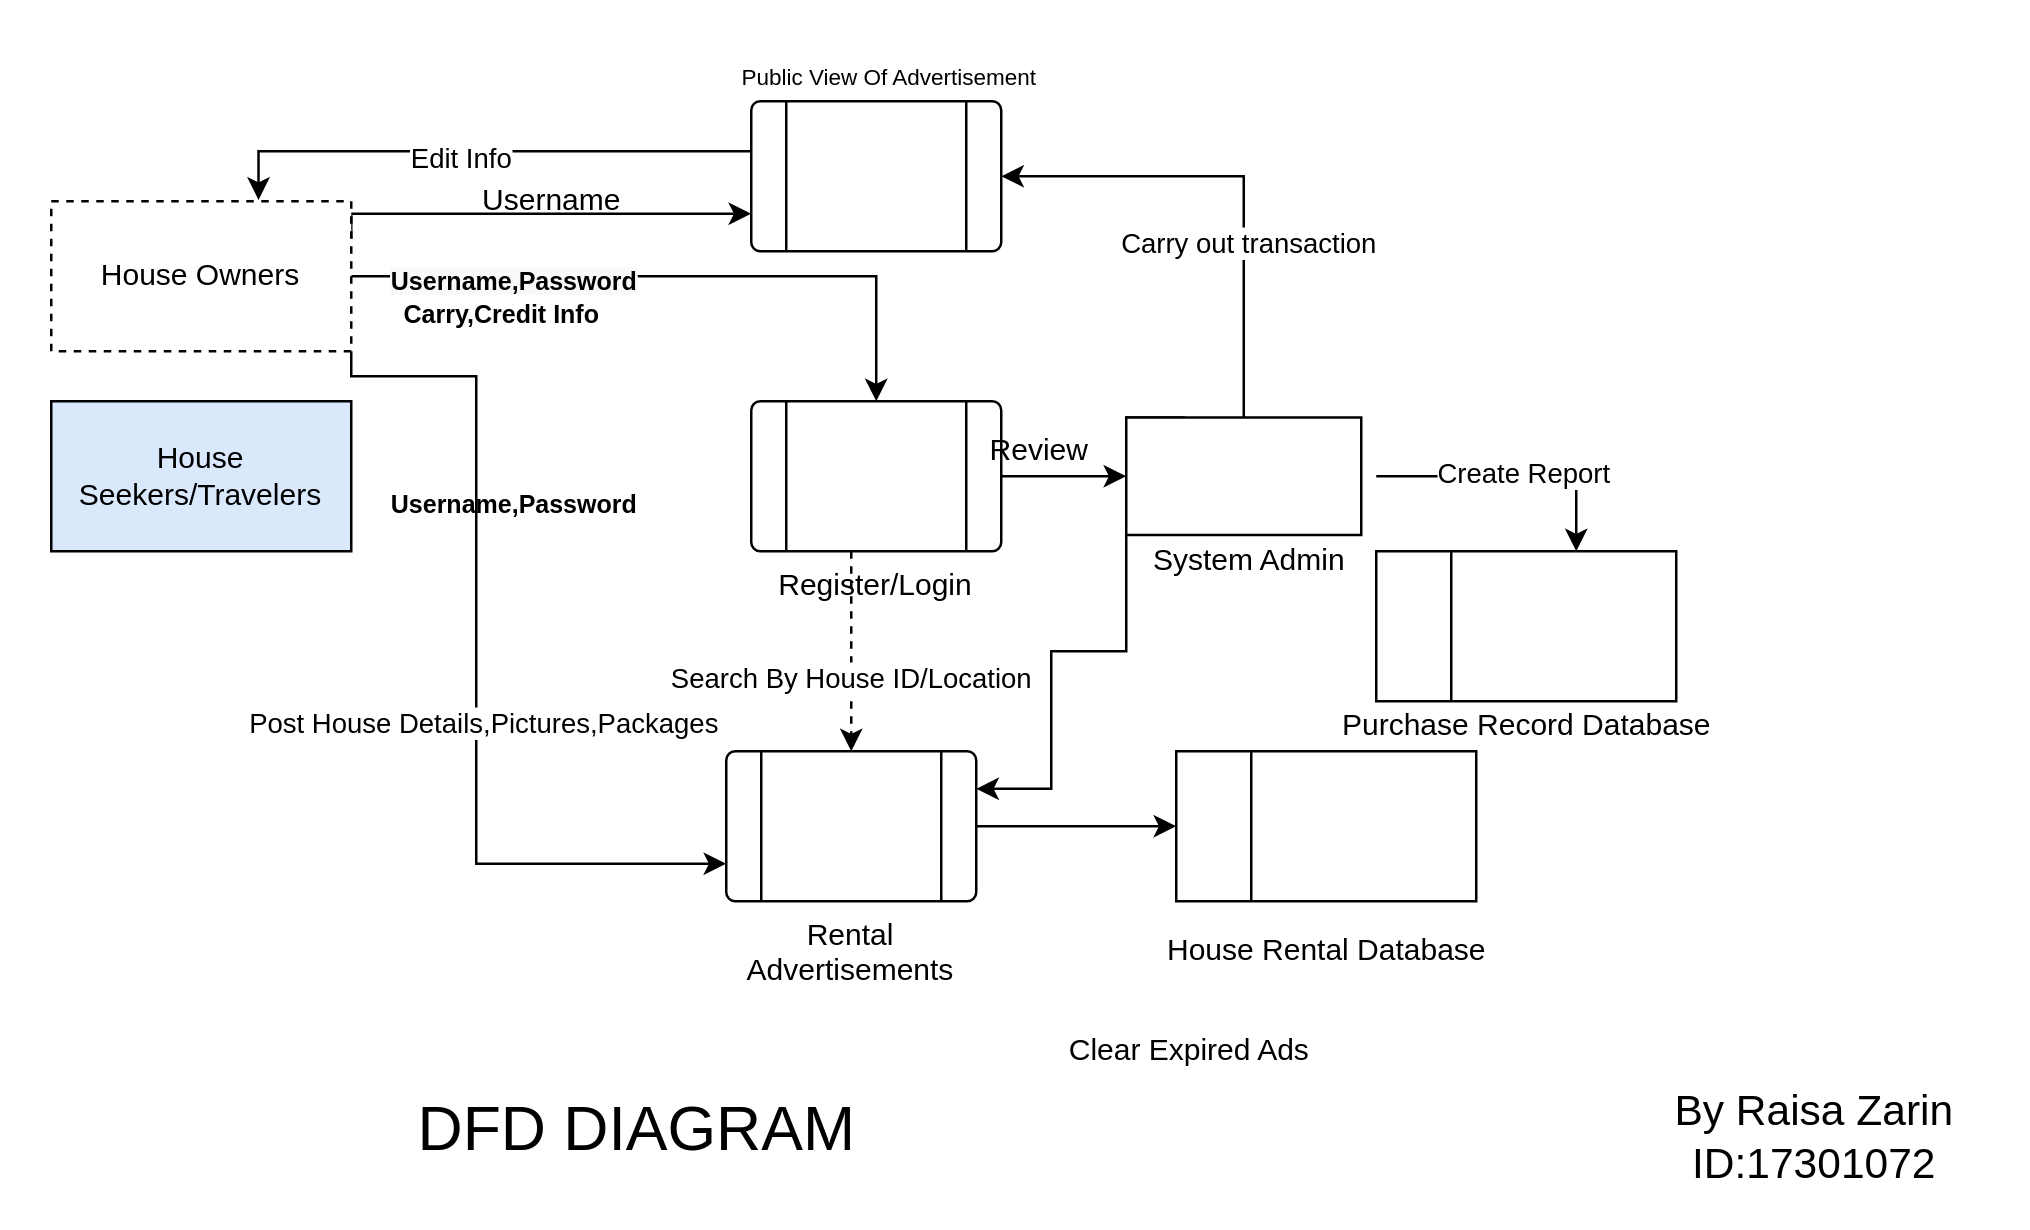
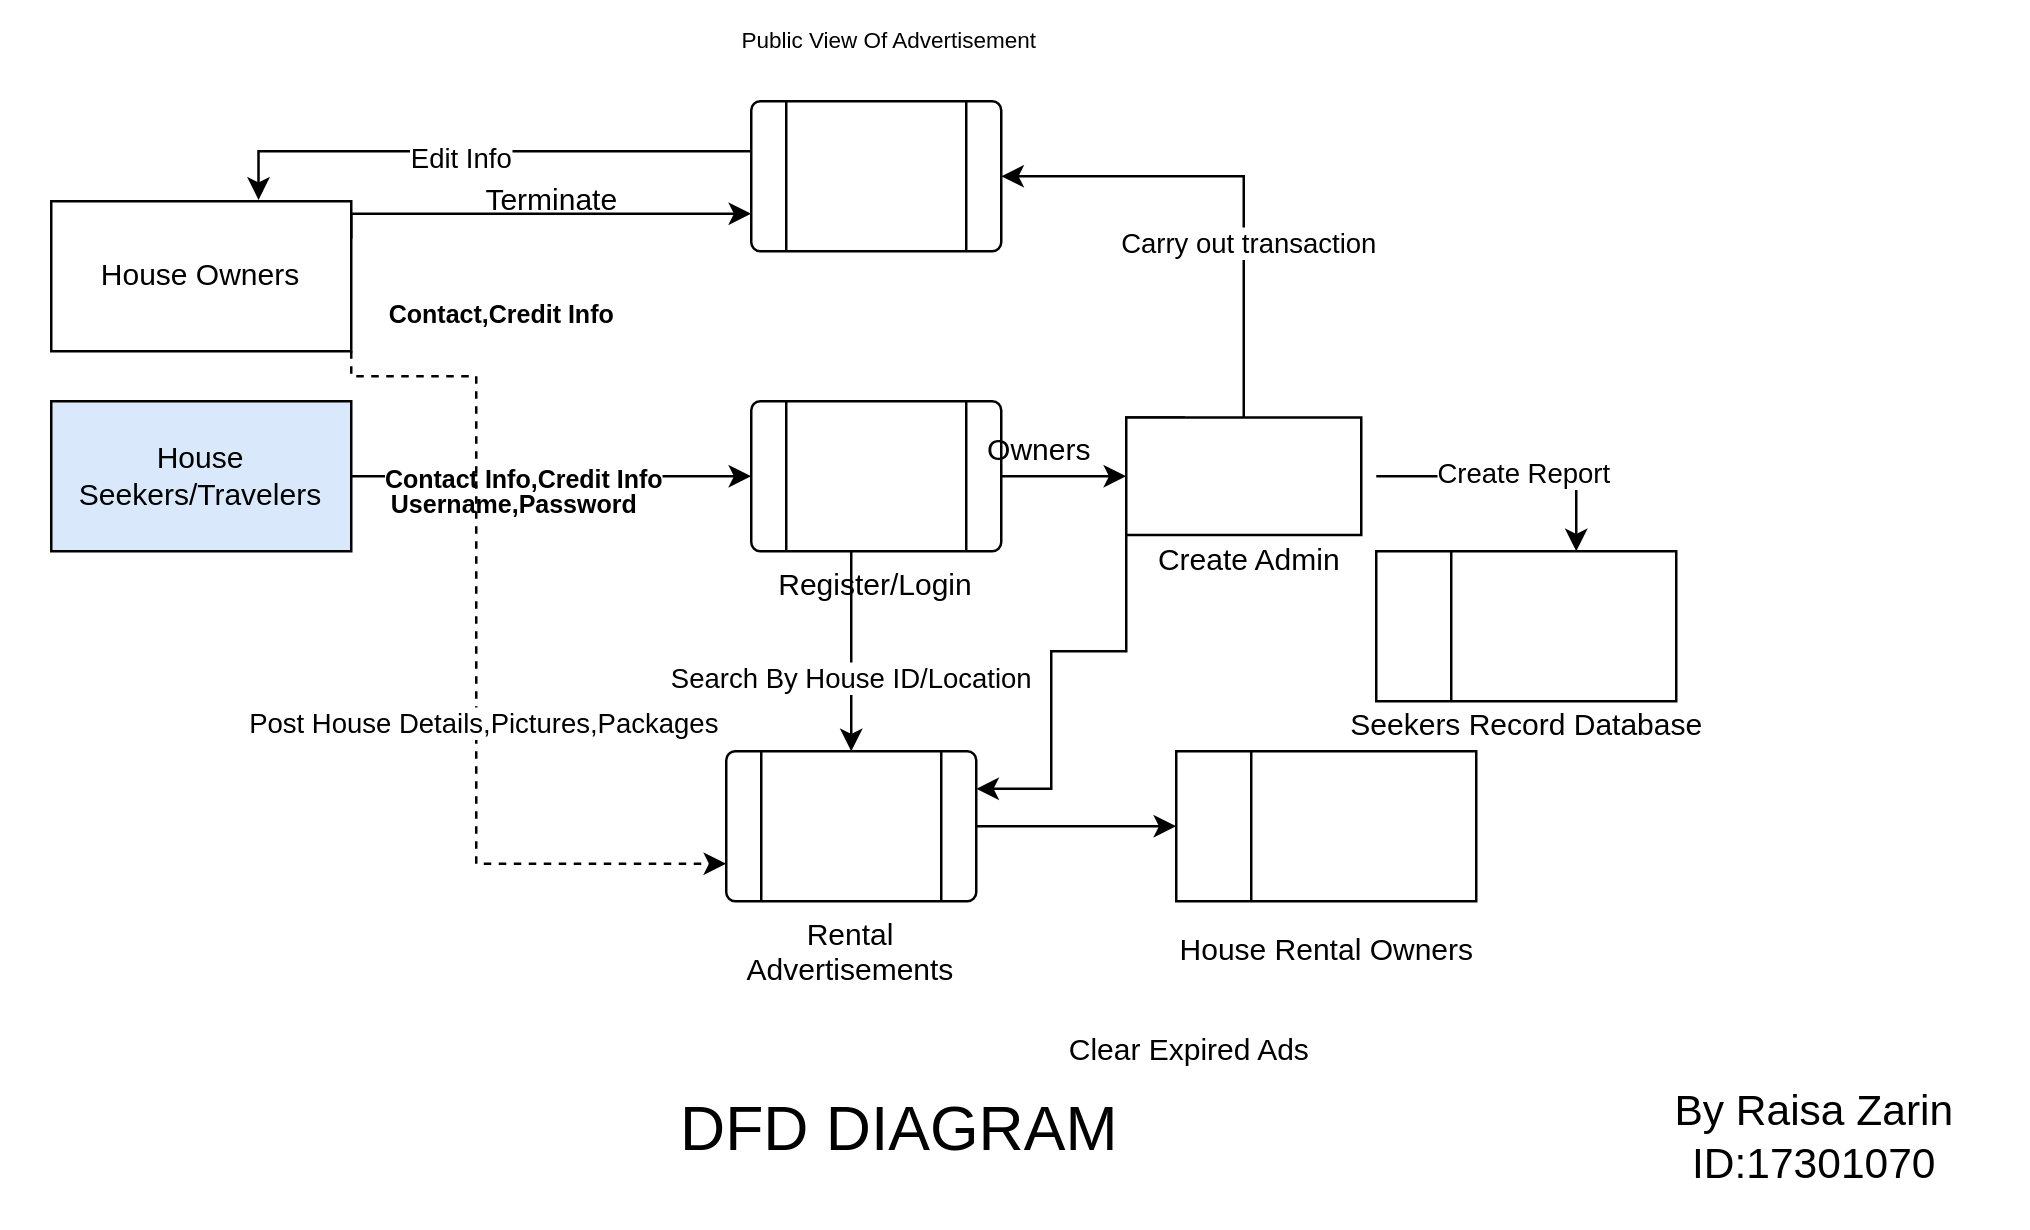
node "Public View Of Advertisement": moved (889, 76) -> (889, 39)
node "Username": label "Username" -> "Terminate"
node "House Owners": style dashed -> solid
edge "House Owners" -> "Register/Login": removed, label "Username,Password"
node "Carry,Credit Info": label "Carry,Credit Info" -> "Contact,Credit Info"
node "Review": label "Review" -> "Owners"
edge "House Seekers/Travelers" -> "Register/Login": added, label "Contact Info,Credit Info"
node "System Admin": label "System Admin" -> "Create Admin"
edge "Register/Login" -> "Rental Advertisements": style dashed -> solid
node "Purchase Record Database": label "Purchase Record Database" -> "Seekers Record Database"
edge "House Owners" -> "Rental Advertisements": style solid -> dashed
node "House Rental Database": label "House Rental Database" -> "House Rental Owners"
node "DFD DIAGRAM": moved (636, 1126) -> (899, 1126)
node "By Raisa Zarin ID:17301072": label "By Raisa Zarin ID:17301072" -> "By Raisa Zarin ID:17301070"
